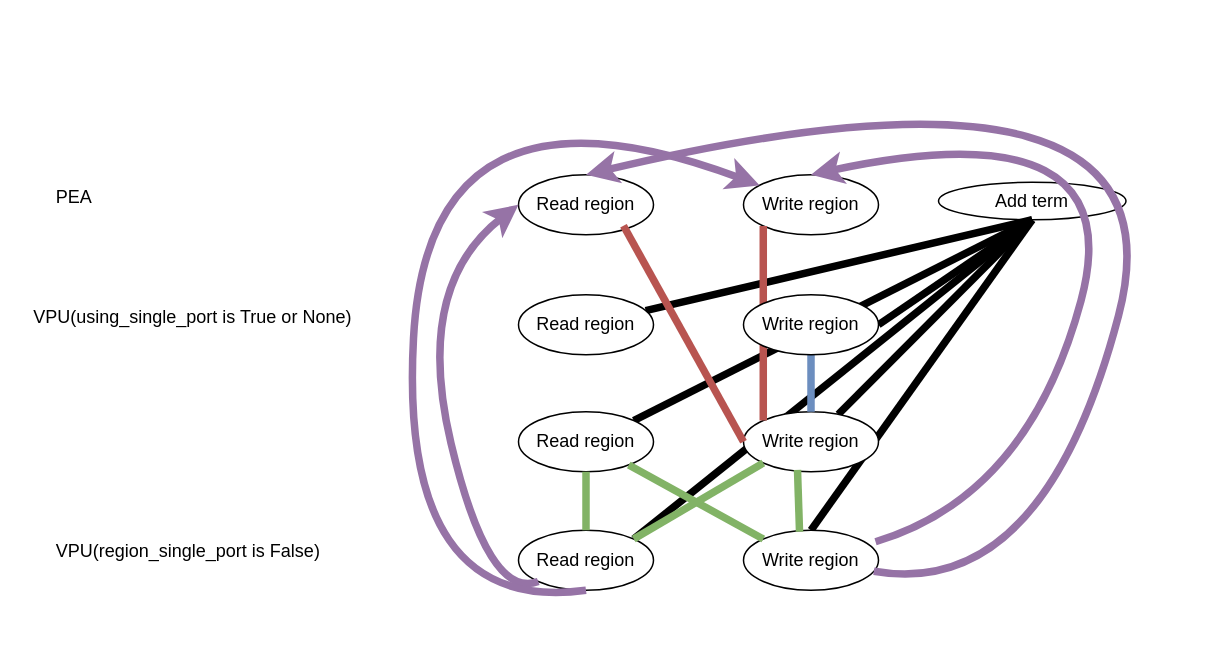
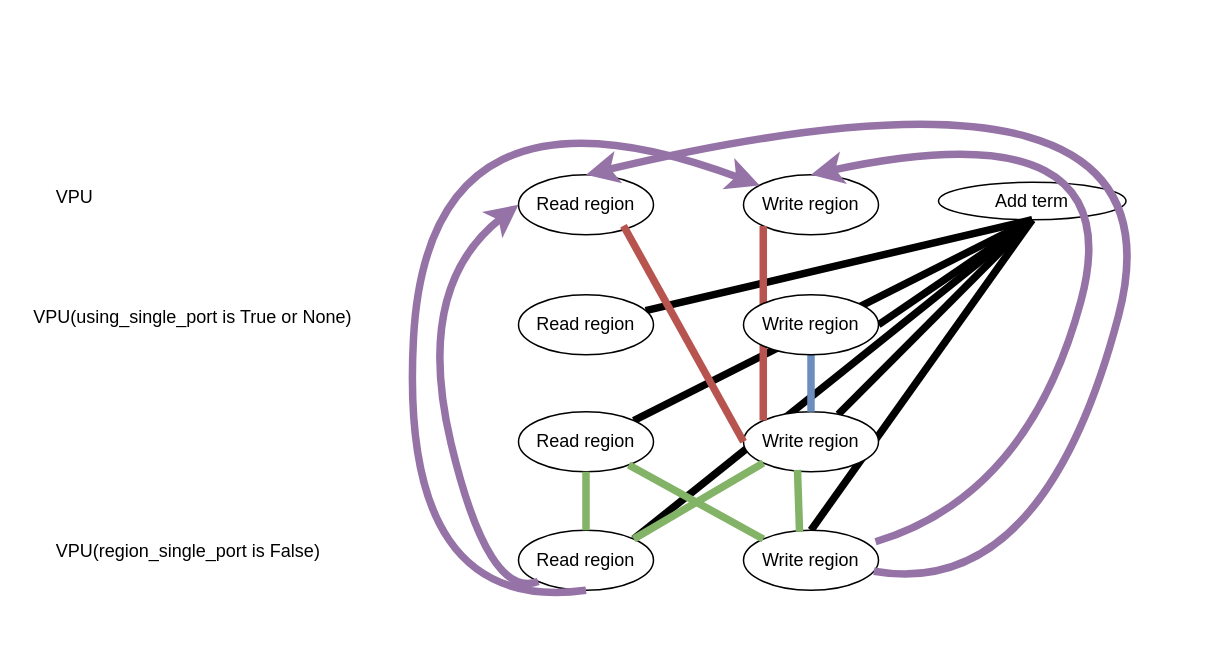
node "PEA": label "PEA" -> "VPU"
